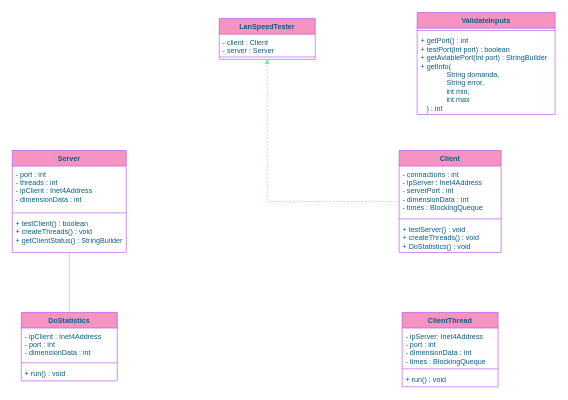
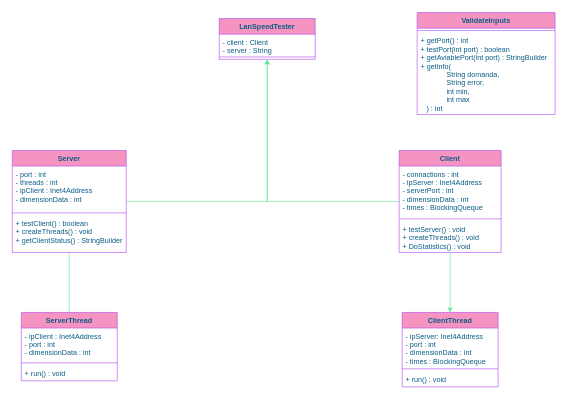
node "- client : Client - server : Server": label "- client : Client - server : Server" -> "- client : Client - server : String"
edge "Server" -> "LanSpeedTester": added
edge "Client" -> "LanSpeedTester": style dashed -> solid
edge "Client" -> "ClientThread": added
node "DoStatistics": label "DoStatistics" -> "ServerThread"
